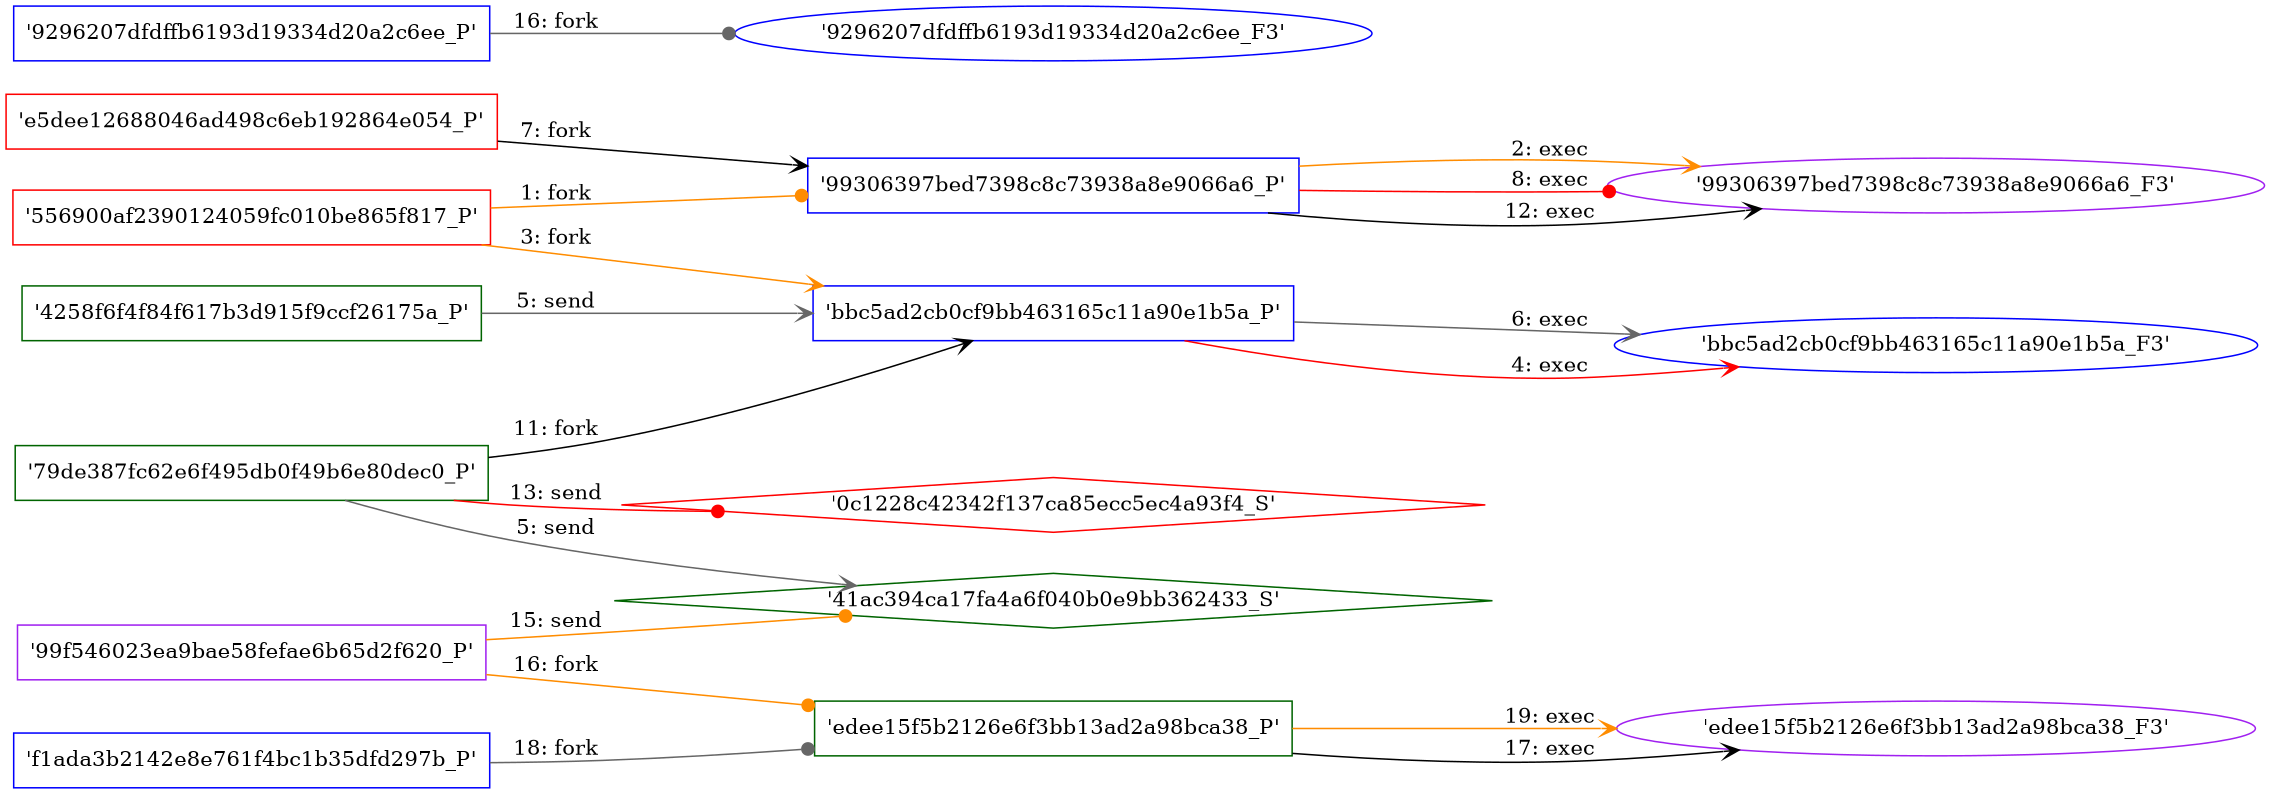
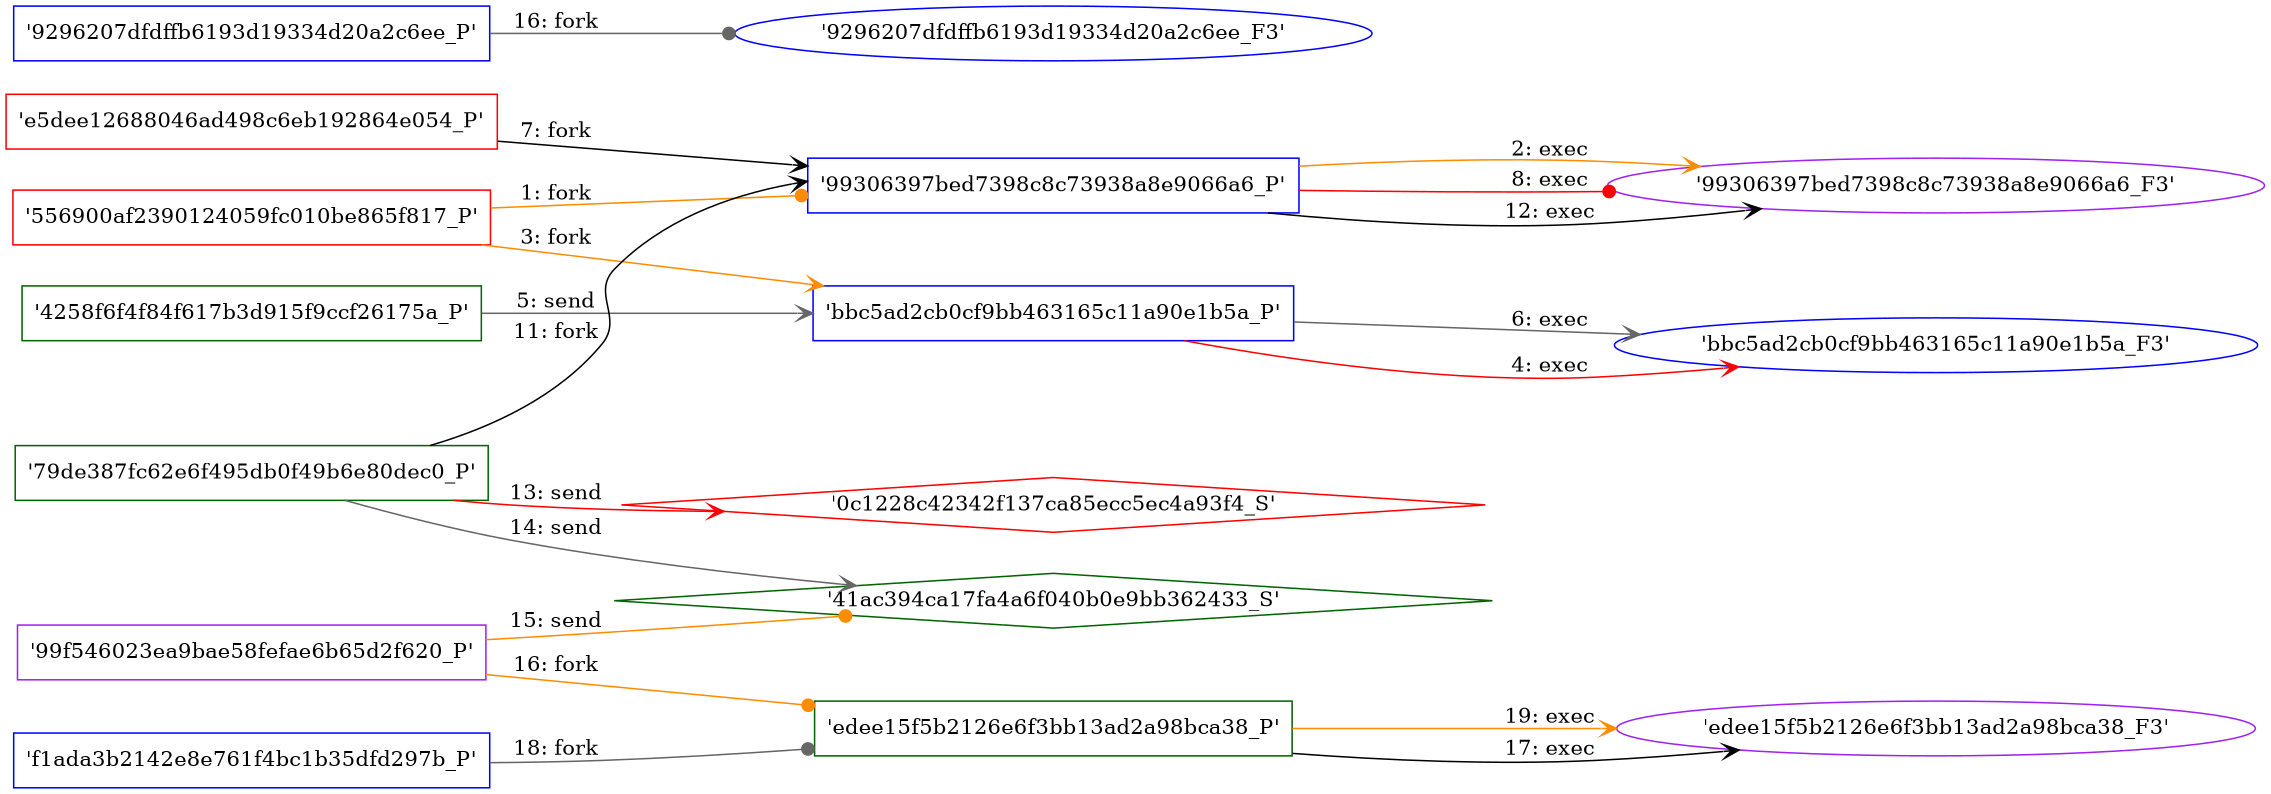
edge "'79de387fc62e6f495db0f49b6e80dec0_P'" -> "'bbc5ad2cb0cf9bb463165c11a90e1b5a_P'": now "'79de387fc62e6f495db0f49b6e80dec0_P'" -> "'99306397bed7398c8c73938a8e9066a6_P'"
edge "'79de387fc62e6f495db0f49b6e80dec0_P'" -> "'0c1228c42342f137ca85ecc5ec4a93f4_S'": arrowhead dot -> vee
edge "'79de387fc62e6f495db0f49b6e80dec0_P'" -> "'41ac394ca17fa4a6f040b0e9bb362433_S'": label "5: send" -> "14: send"
